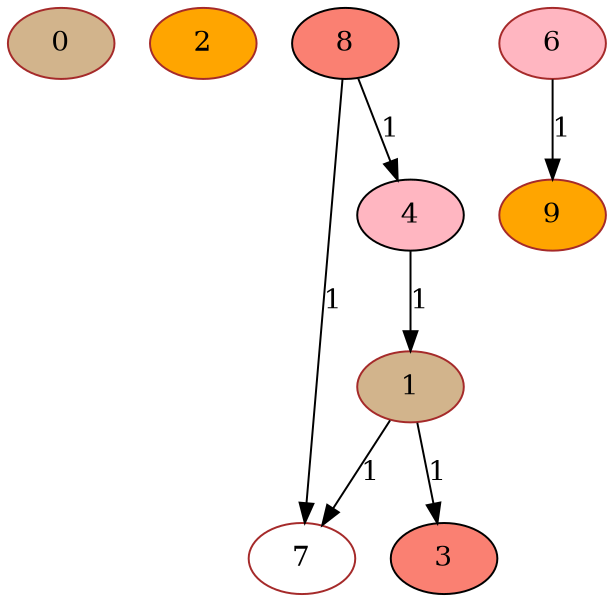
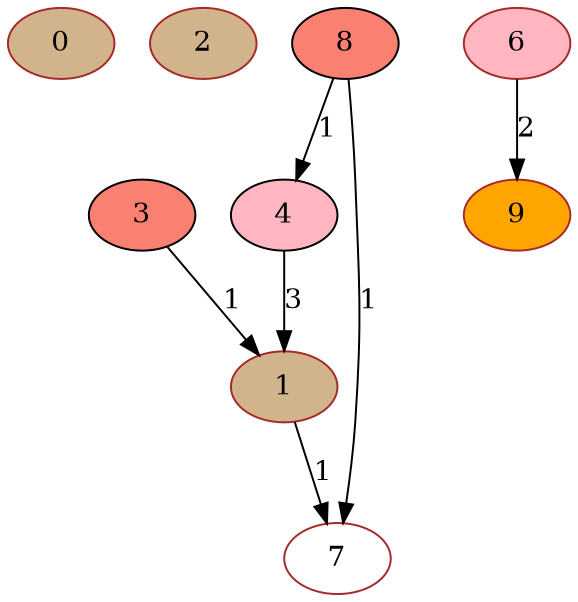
node "2": fillcolor orange -> tan
edge "6" -> "9": label "1" -> "2"
edge "4" -> "1": label "1" -> "3"
edge "1" -> "3": reversed
